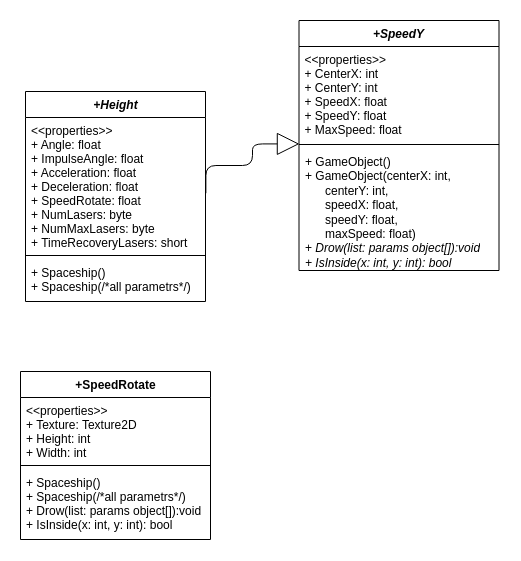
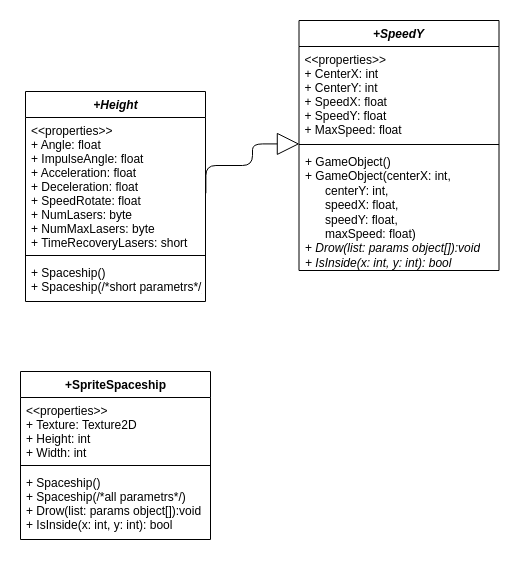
node "+ Spaceship() + Spaceship(/*all parametrs*/)": label "+ Spaceship() + Spaceship(/*all parametrs*/)" -> "+ Spaceship() + Spaceship(/*short parametrs*/)"
node "+SpeedRotate": label "+SpeedRotate" -> "+SpriteSpaceship"
